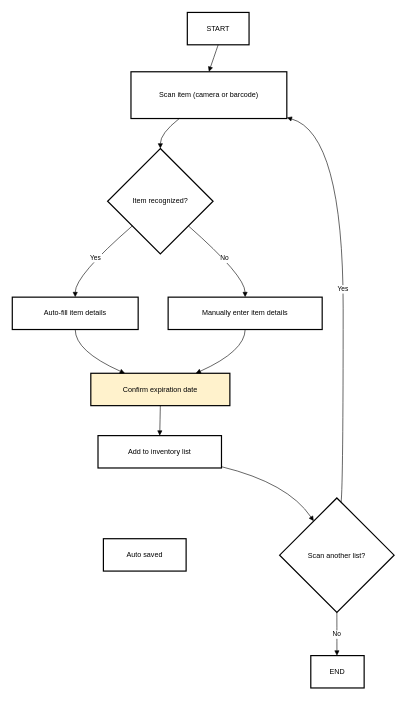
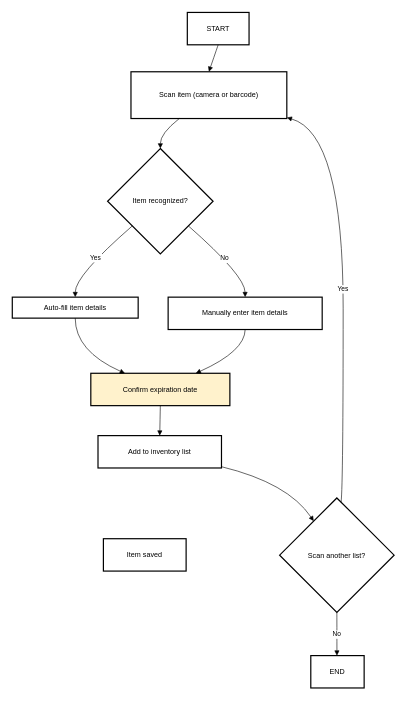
node "Auto-fill item details": size 126x32 -> 126x21
node "Auto saved": label "Auto saved" -> "Item saved"
